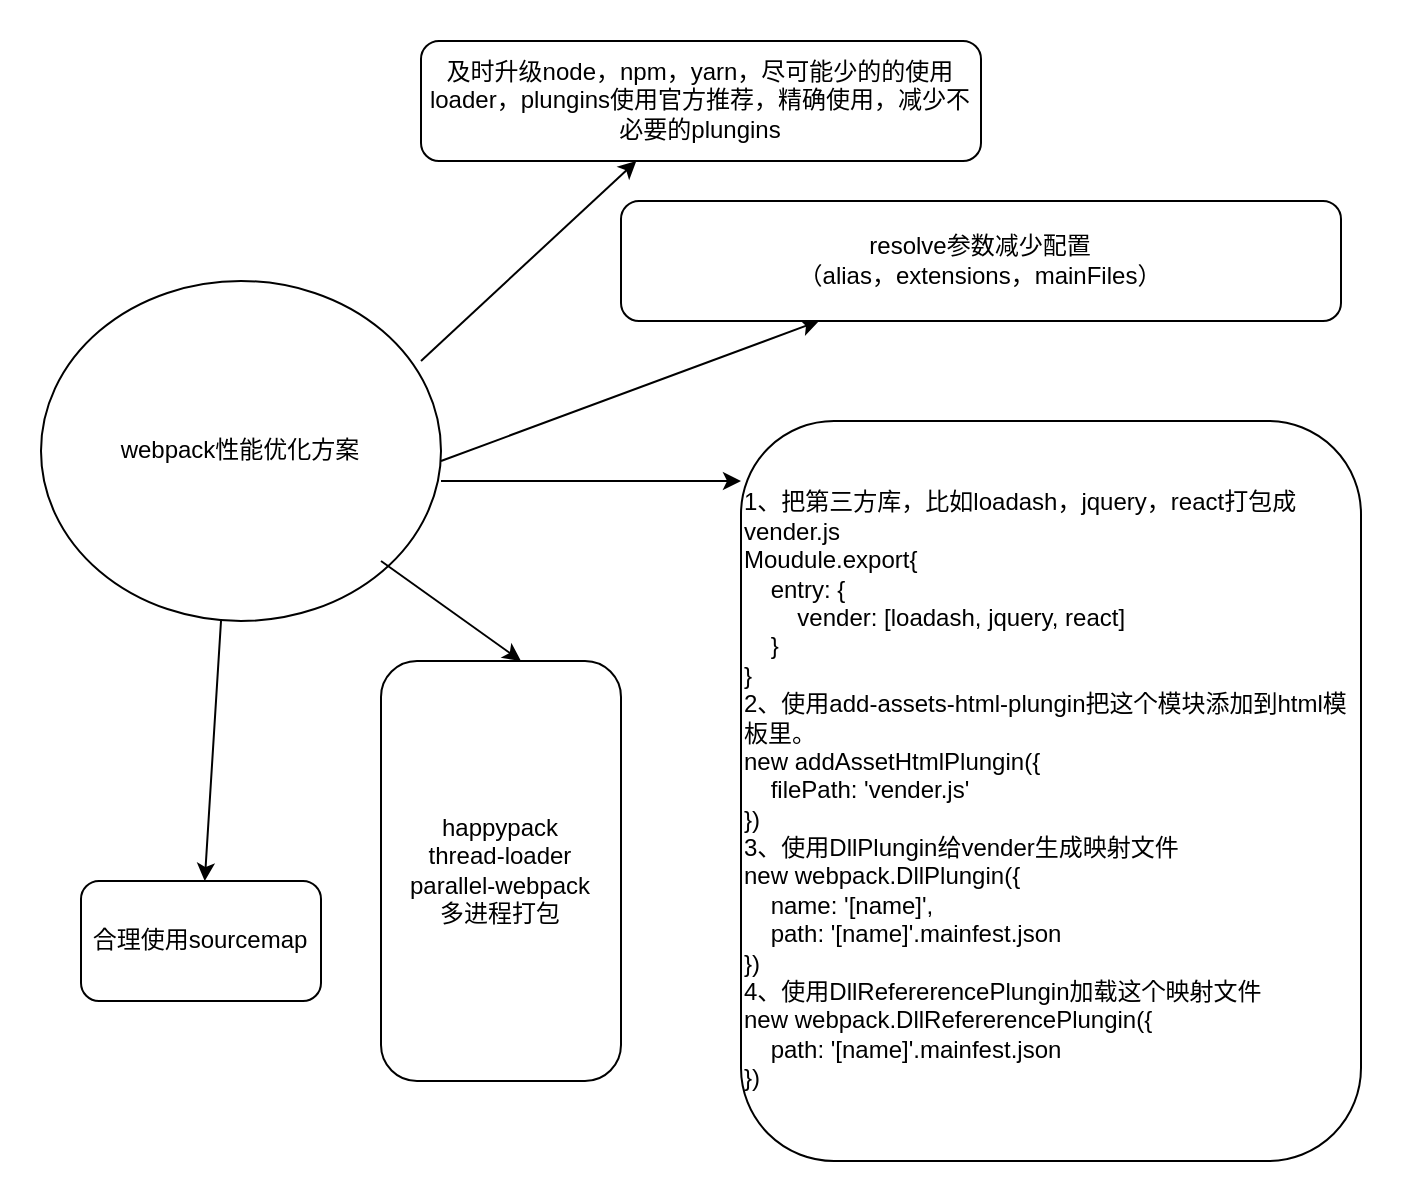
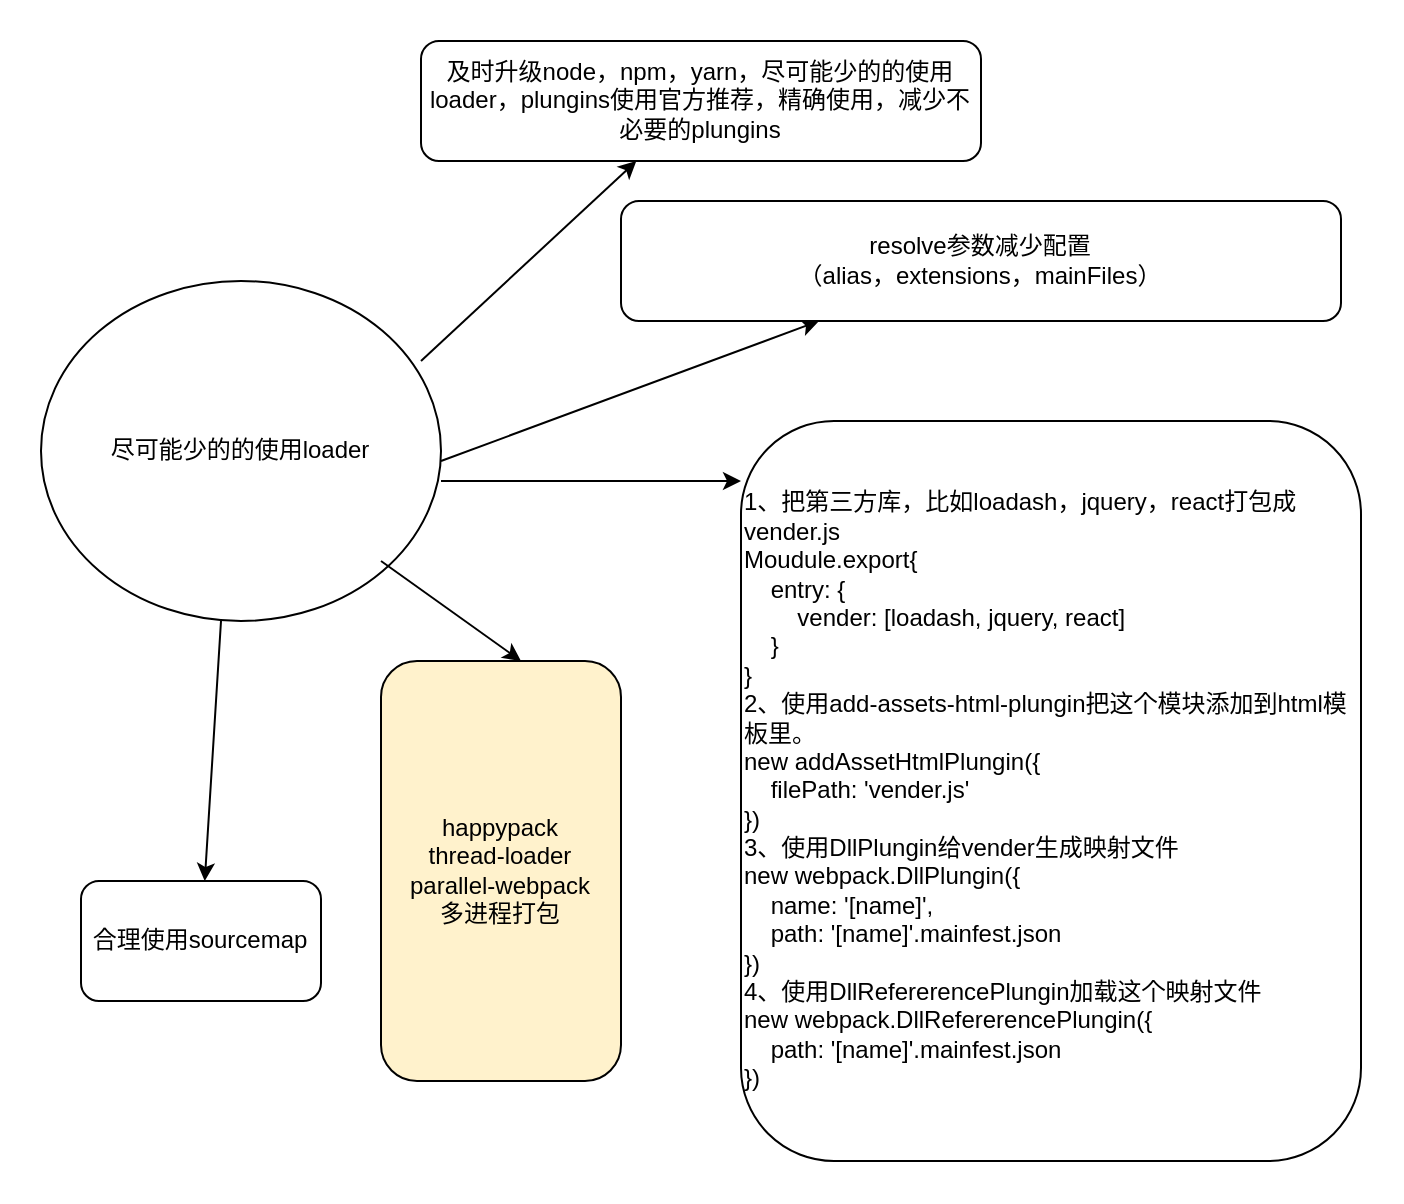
node "webpack性能优化方案": label "webpack性能优化方案" -> "尽可能少的的使用loader"
node "happypack thread-loader parallel-webpack 多进程打包": fillcolor #ffffff -> #fff2cc
